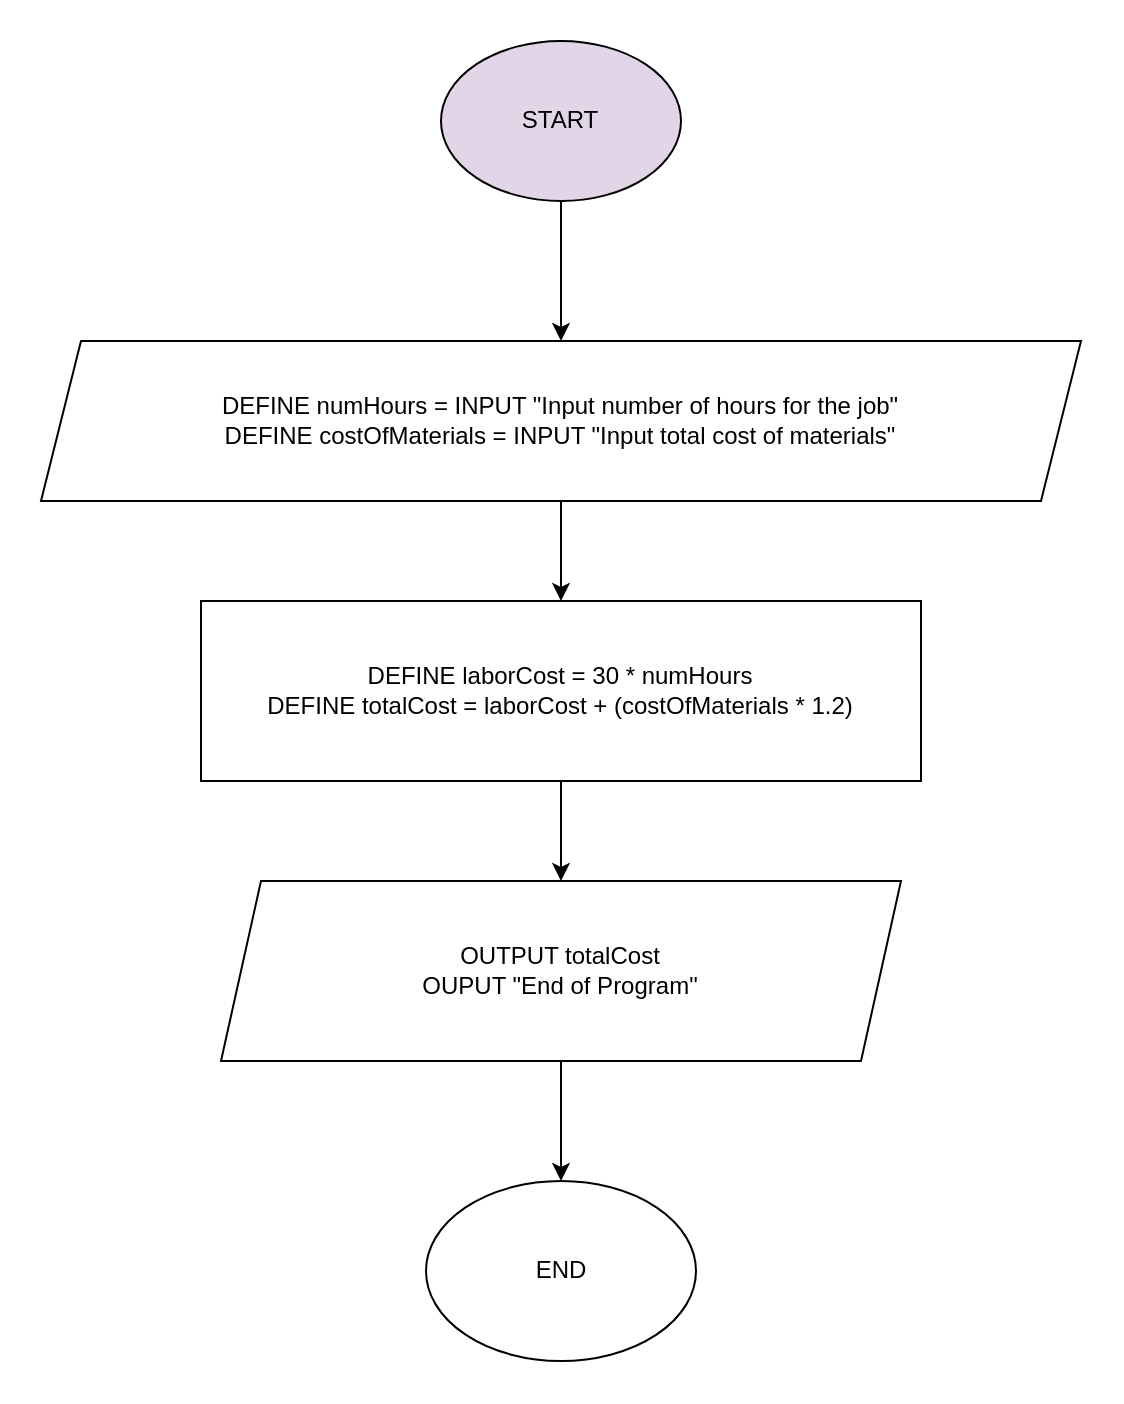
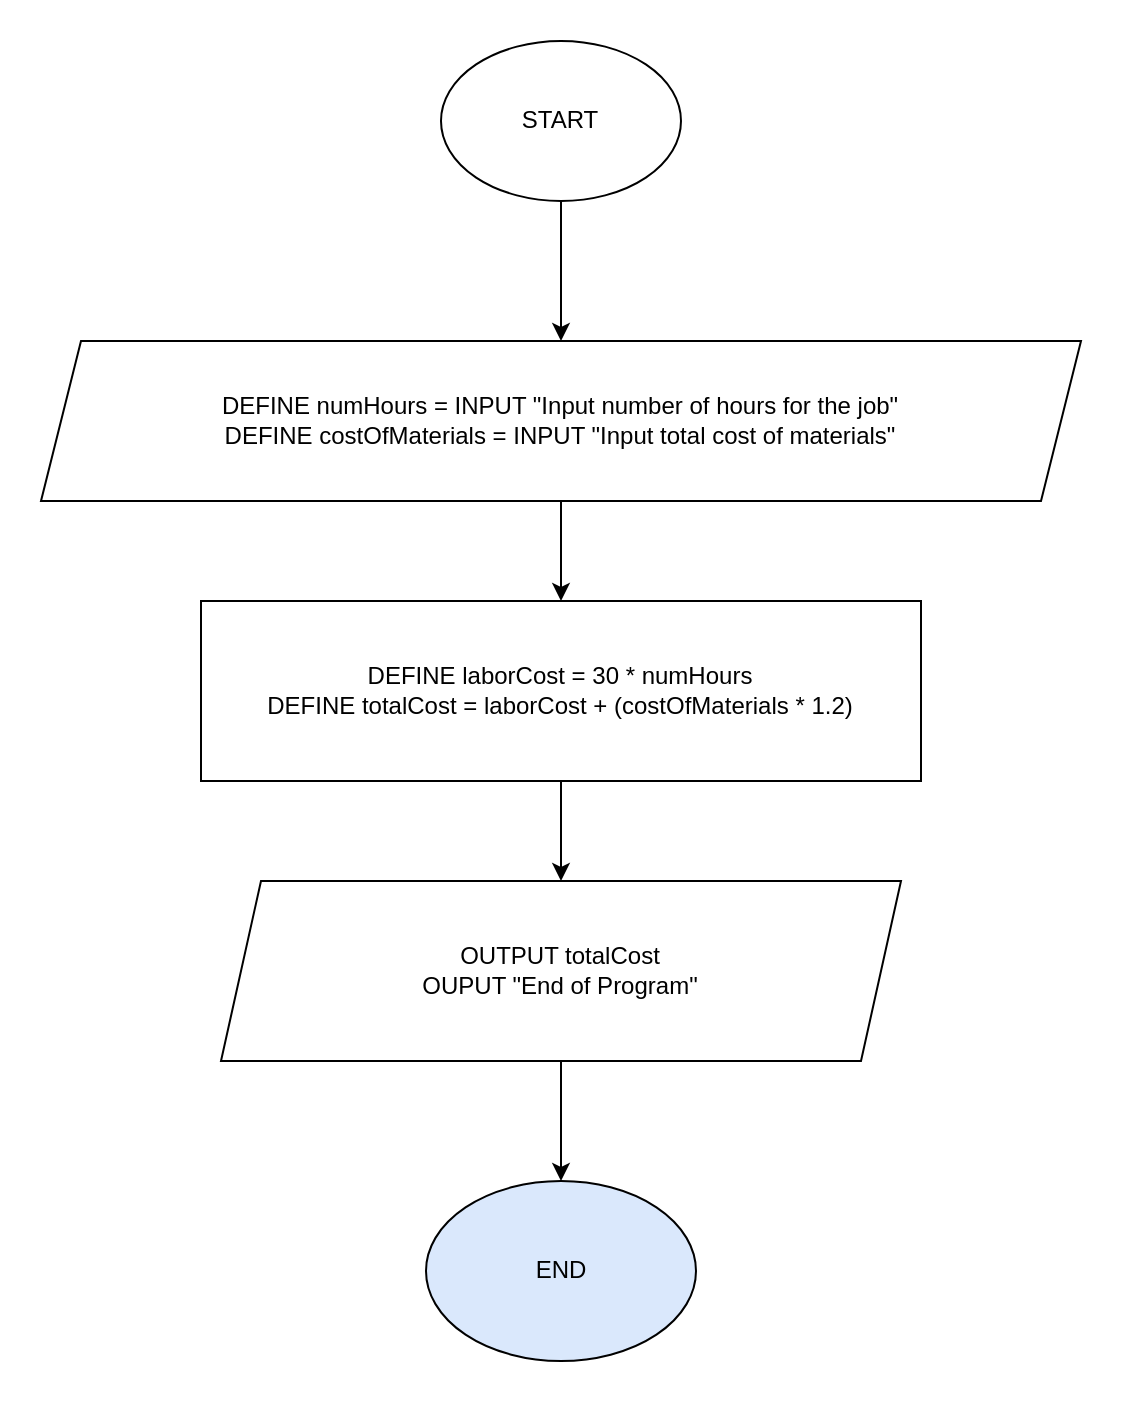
node "START": fillcolor #e1d5e7 -> #ffffff
node "END": fillcolor #ffffff -> #dae8fc
